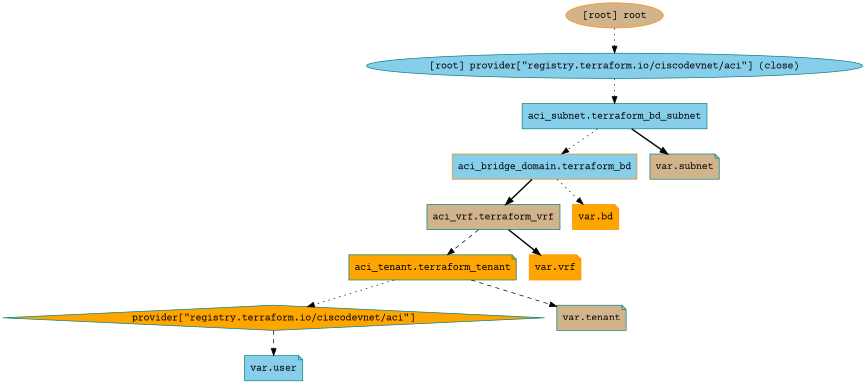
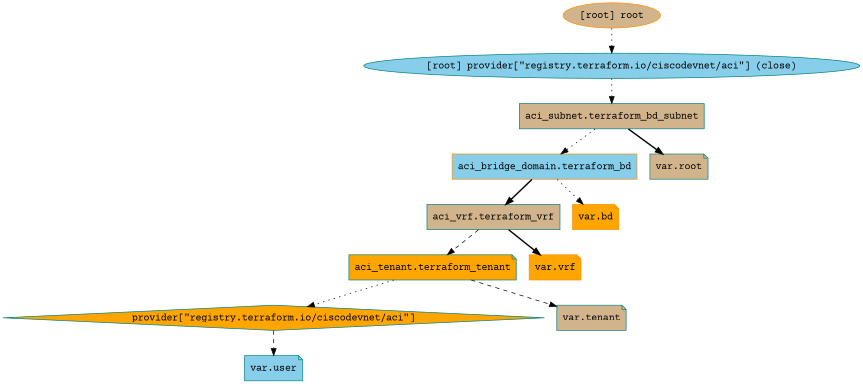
node "aci_subnet.terraform_bd_subnet": fillcolor skyblue -> tan
node "var.subnet": label "var.subnet" -> "var.root"
